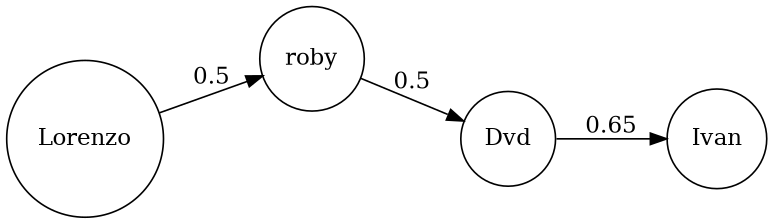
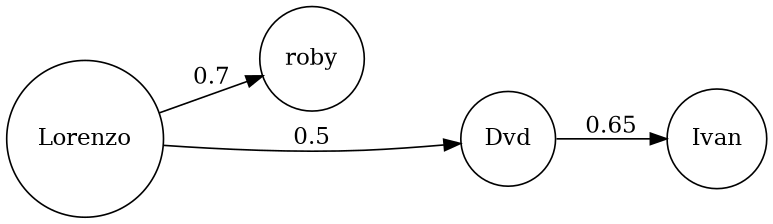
edge "Lorenzo" -> "roby": label "0.5" -> "0.7"
edge "roby" -> "Dvd": now "Lorenzo" -> "Dvd"
